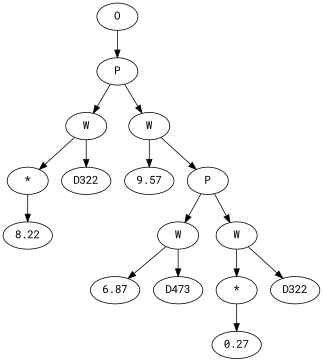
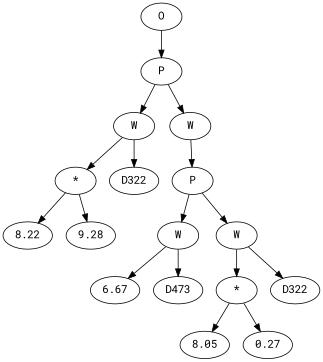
node "9.57": removed
node "9.28": added
node "6.87": label "6.87" -> "6.67"
node "8.05": added
